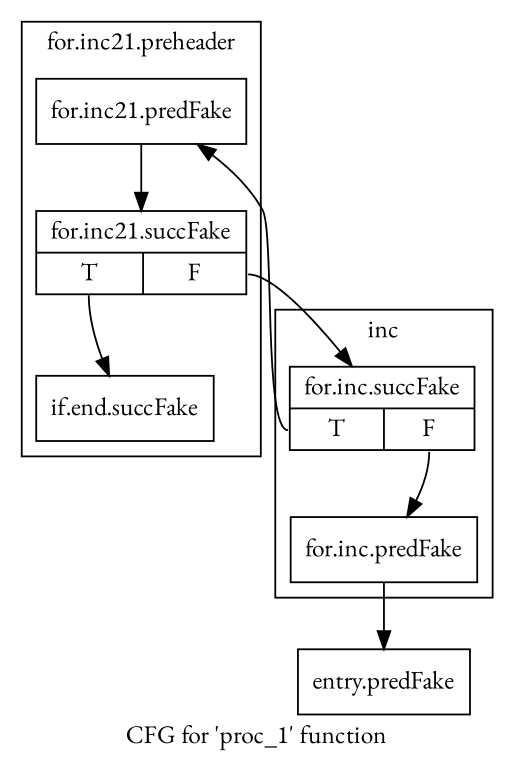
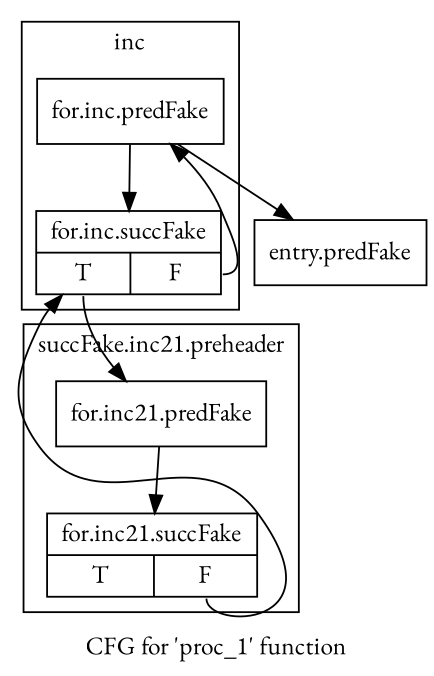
cluster "for.inc21.preheader": label "for.inc21.preheader" -> "succFake.inc21.preheader"
edge "for.inc.predFake" -> "for.inc.succFake": added
node "if.end.succFake": removed
